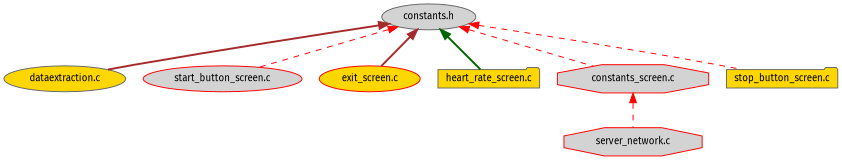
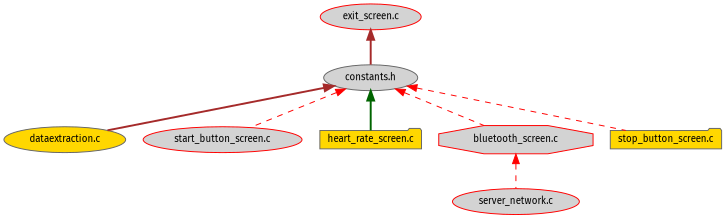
edge "exit_screen.c" -> "constants.h": reversed
node "exit_screen.c": fillcolor gold -> lightgrey
node "constants_screen.c": label "constants_screen.c" -> "bluetooth_screen.c"
node "server_network.c": shape octagon -> ellipse
